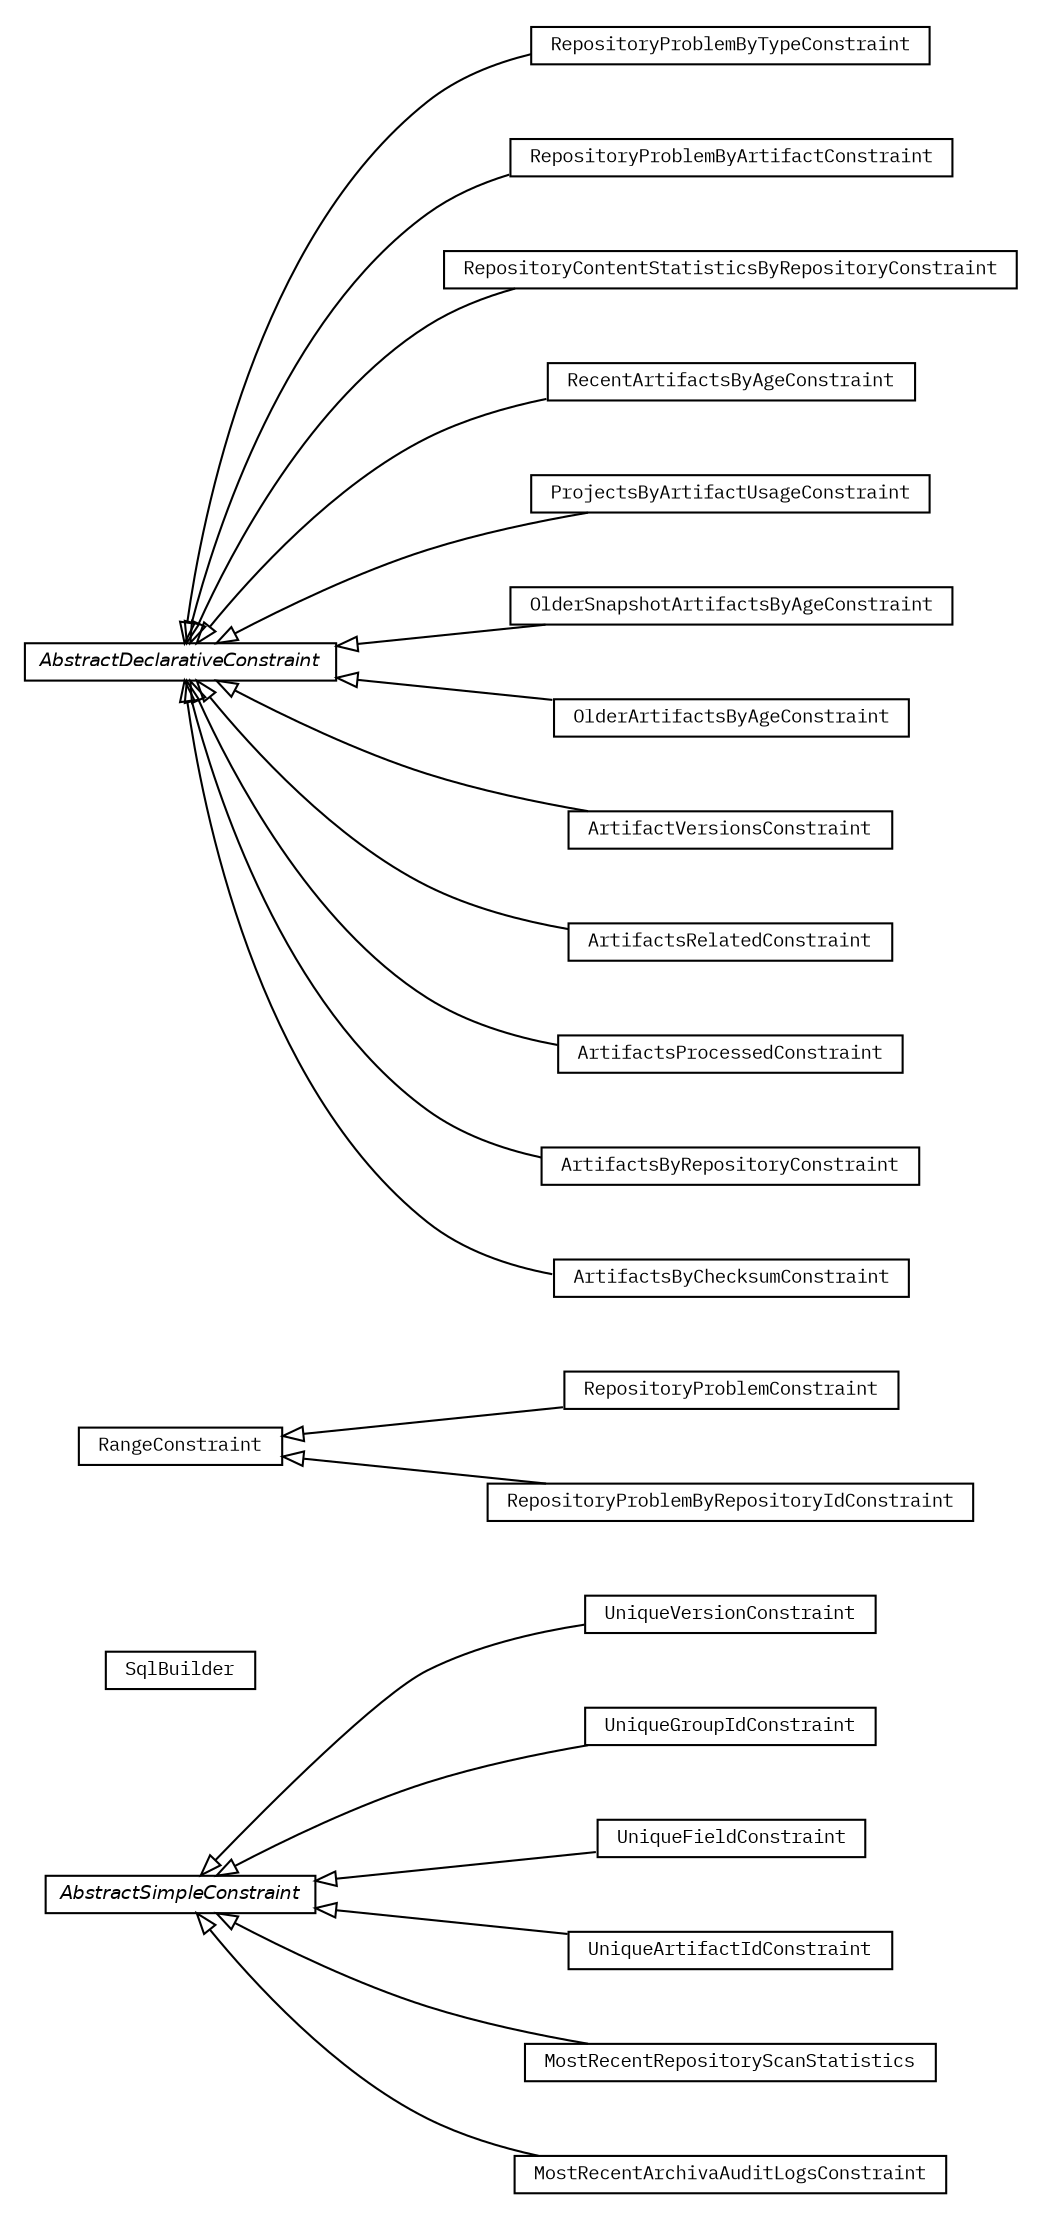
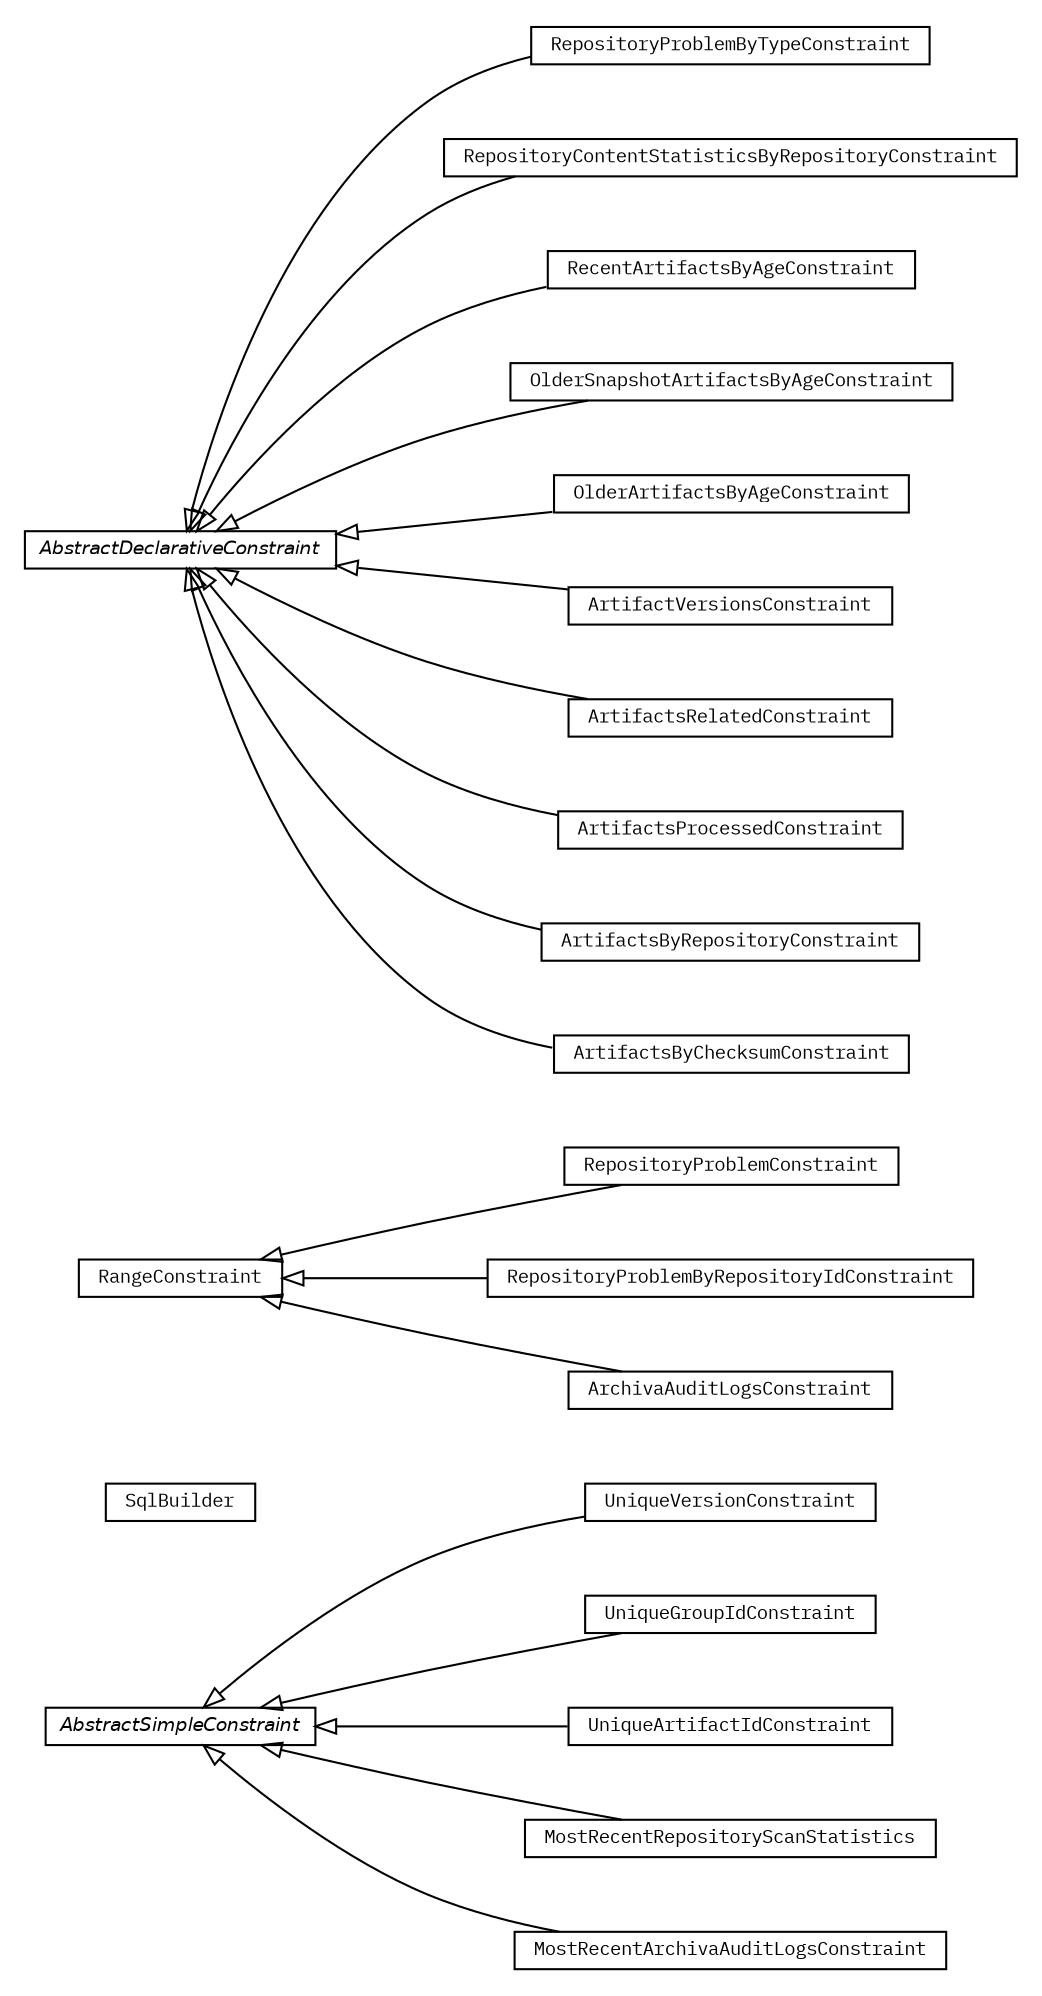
node "RepositoryProblemByArtifactConstraint": removed
node "ProjectsByArtifactUsageConstraint": removed
node "ArchivaAuditLogsConstraint": added
node "UniqueFieldConstraint": removed
